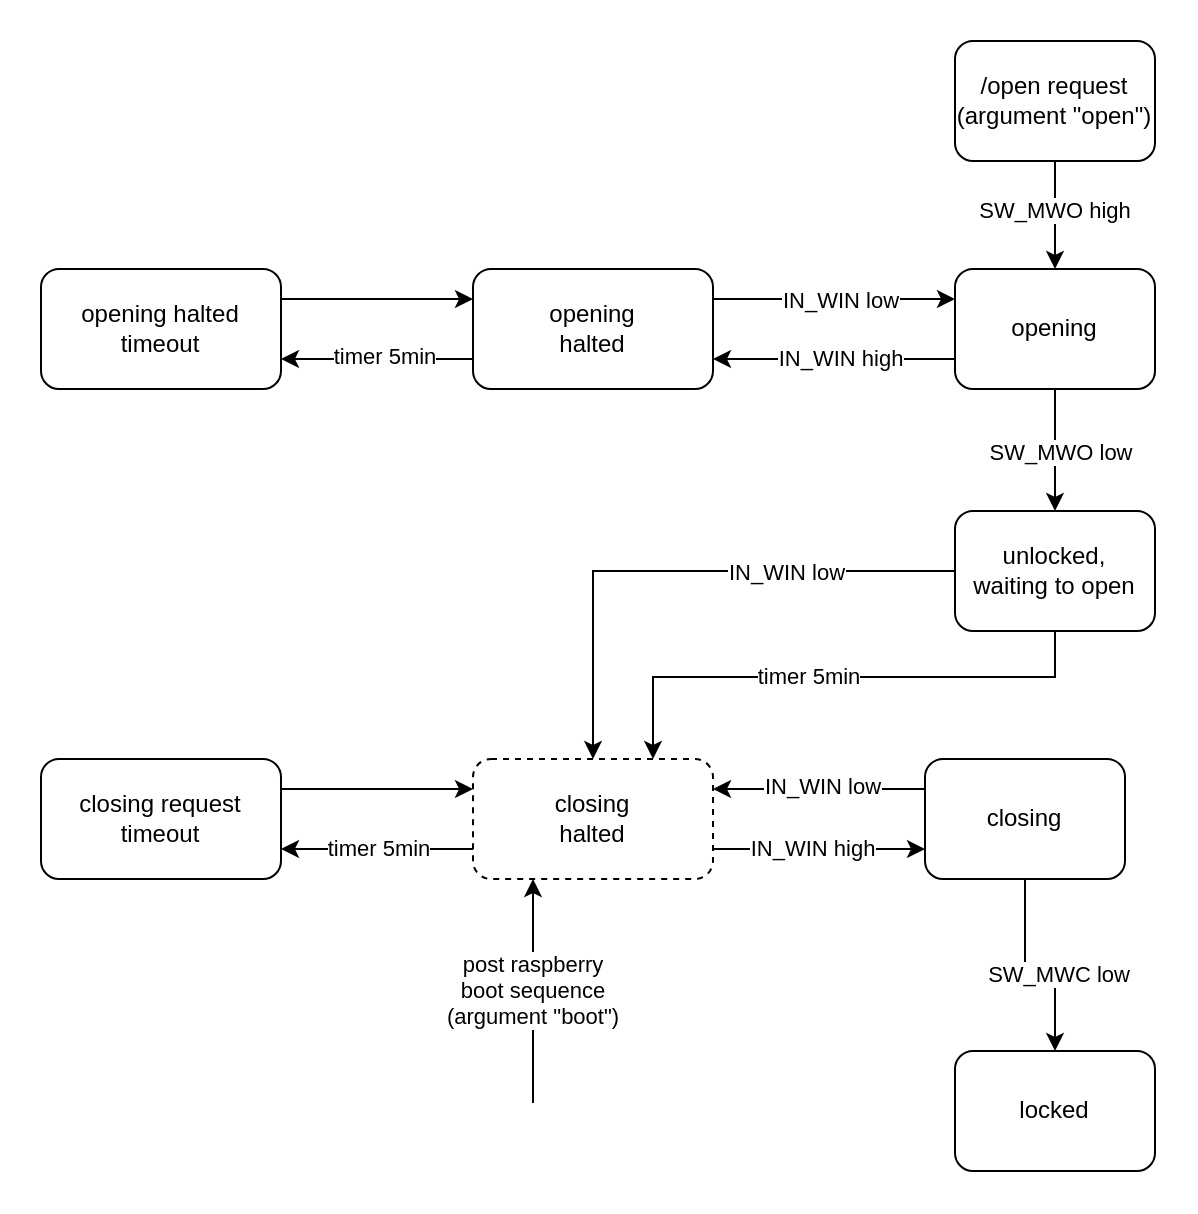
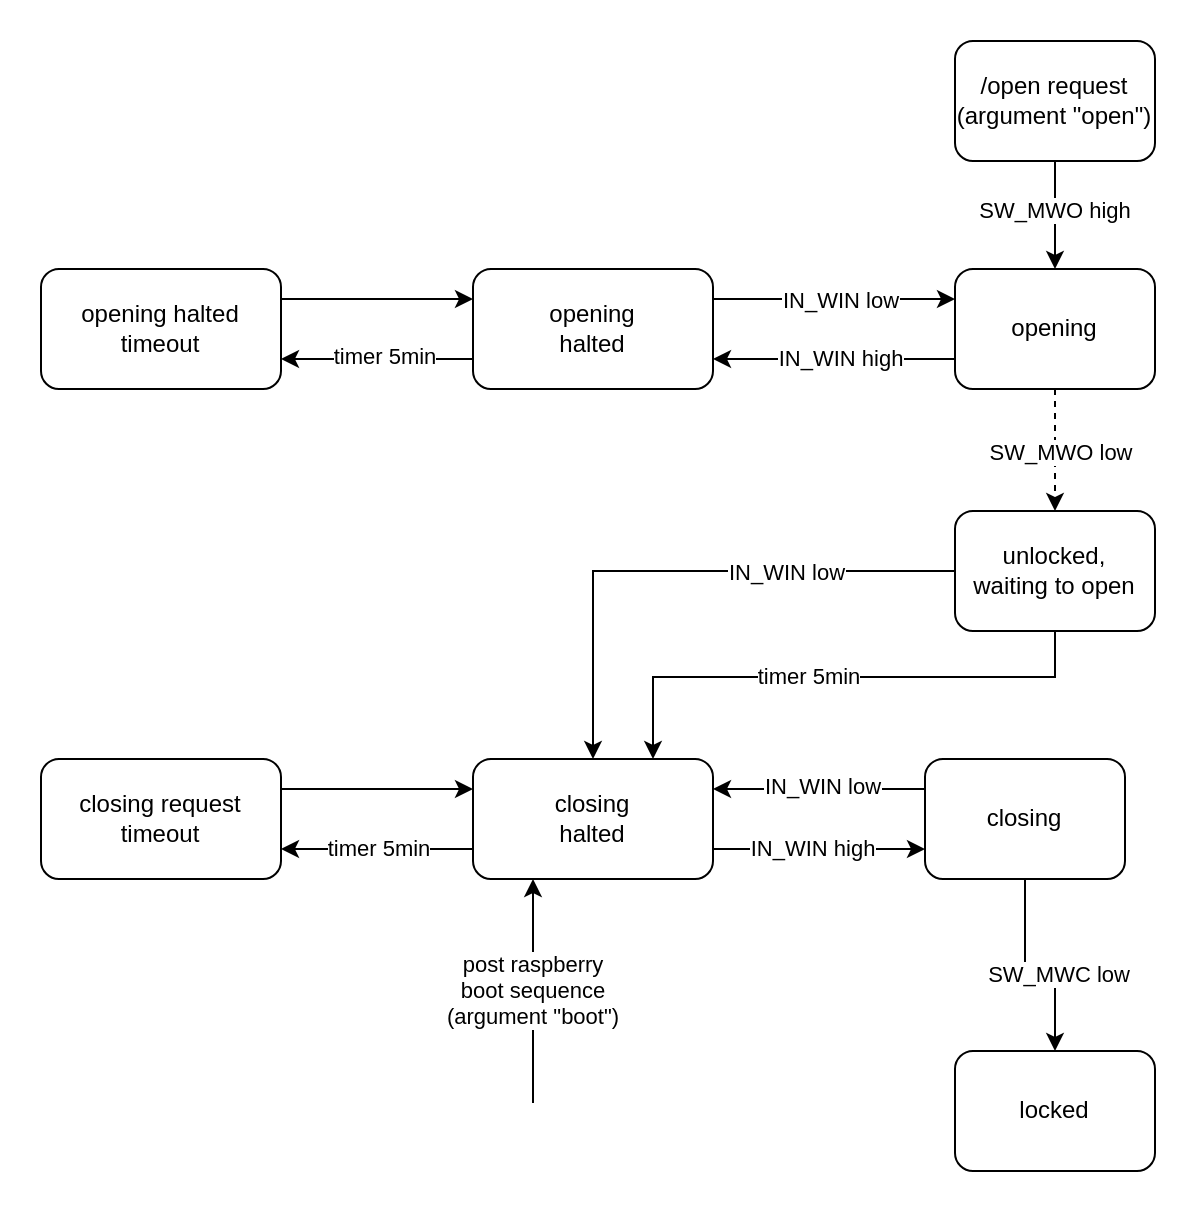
edge "opening" -> "unlocked, waiting to open": style solid -> dashed
node "closing halted": style dashed -> solid
